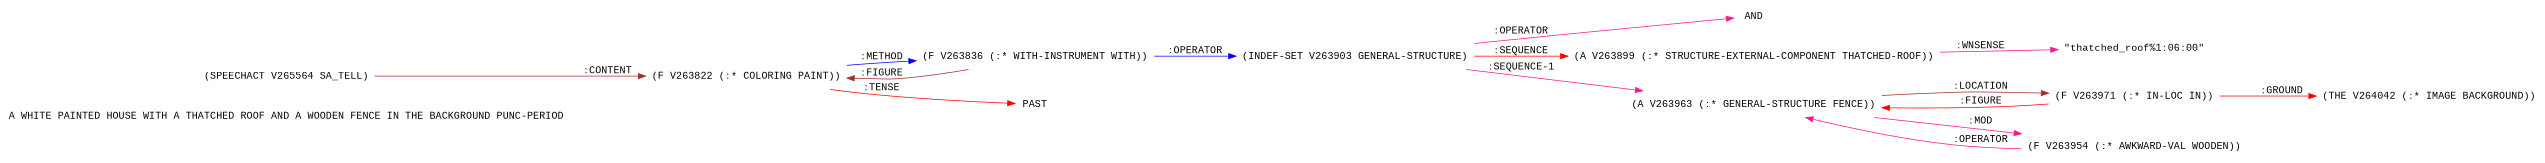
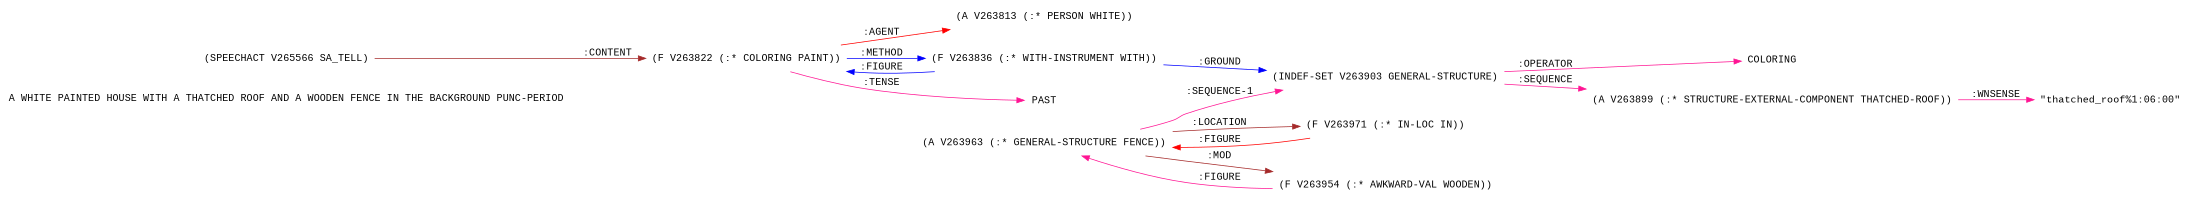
node "(A V263813 (:* PERSON WHITE))": added
node "AND": label "AND" -> "COLORING"
edge "(F V263836 (:* WITH-INSTRUMENT WITH))" -> "(INDEF-SET V263903 GENERAL-STRUCTURE)": label ":OPERATOR" -> ":GROUND"
edge "(INDEF-SET V263903 GENERAL-STRUCTURE)" -> "(A V263899 (:* STRUCTURE-EXTERNAL-COMPONENT THATCHED-ROOF))": color red -> deeppink
node "(SPEECHACT V265564 SA_TELL)": label "(SPEECHACT V265564 SA_TELL)" -> "(SPEECHACT V265566 SA_TELL)"
edge "(F V263836 (:* WITH-INSTRUMENT WITH))" -> "(F V263822 (:* COLORING PAINT))": color brown -> blue
edge "(INDEF-SET V263903 GENERAL-STRUCTURE)" -> "(A V263963 (:* GENERAL-STRUCTURE FENCE))": reversed
node "(THE V264042 (:* IMAGE BACKGROUND))": removed
edge "(F V263822 (:* COLORING PAINT))" -> "PAST": color red -> deeppink
edge "(A V263963 (:* GENERAL-STRUCTURE FENCE))" -> "(F V263954 (:* AWKWARD-VAL WOODEN))": color deeppink -> brown
edge "(F V263954 (:* AWKWARD-VAL WOODEN))" -> "(A V263963 (:* GENERAL-STRUCTURE FENCE))": label ":OPERATOR" -> ":FIGURE"
